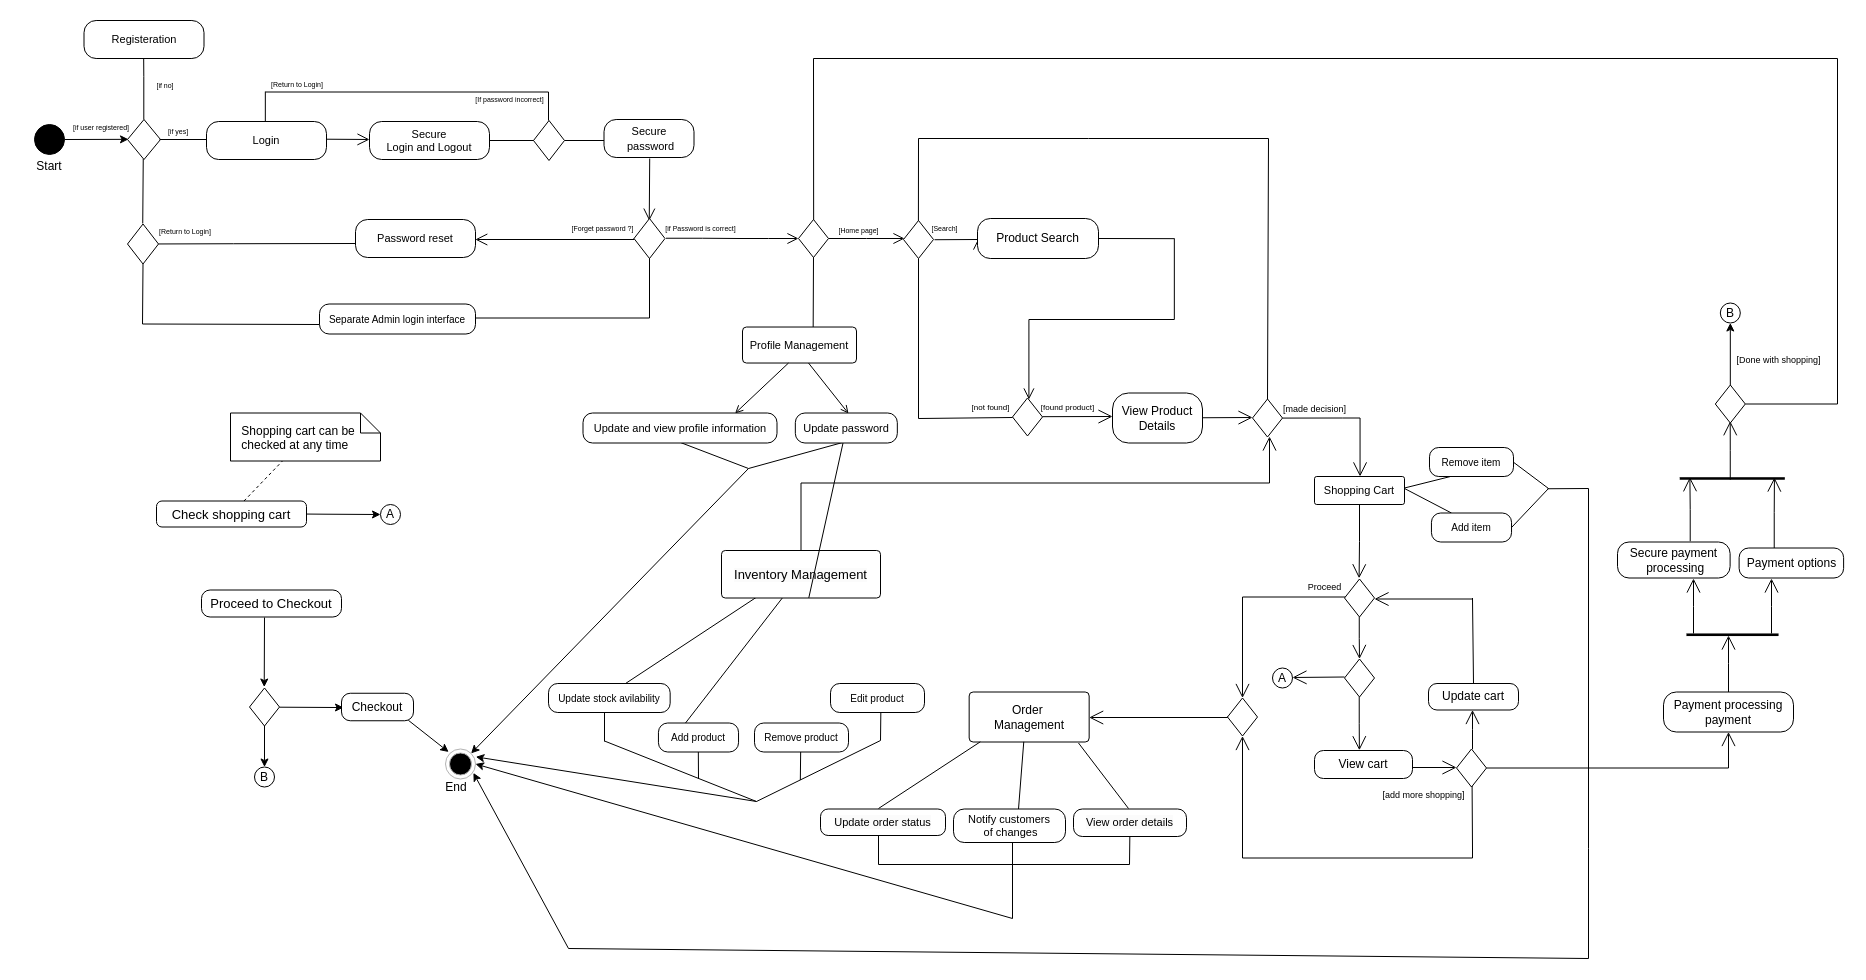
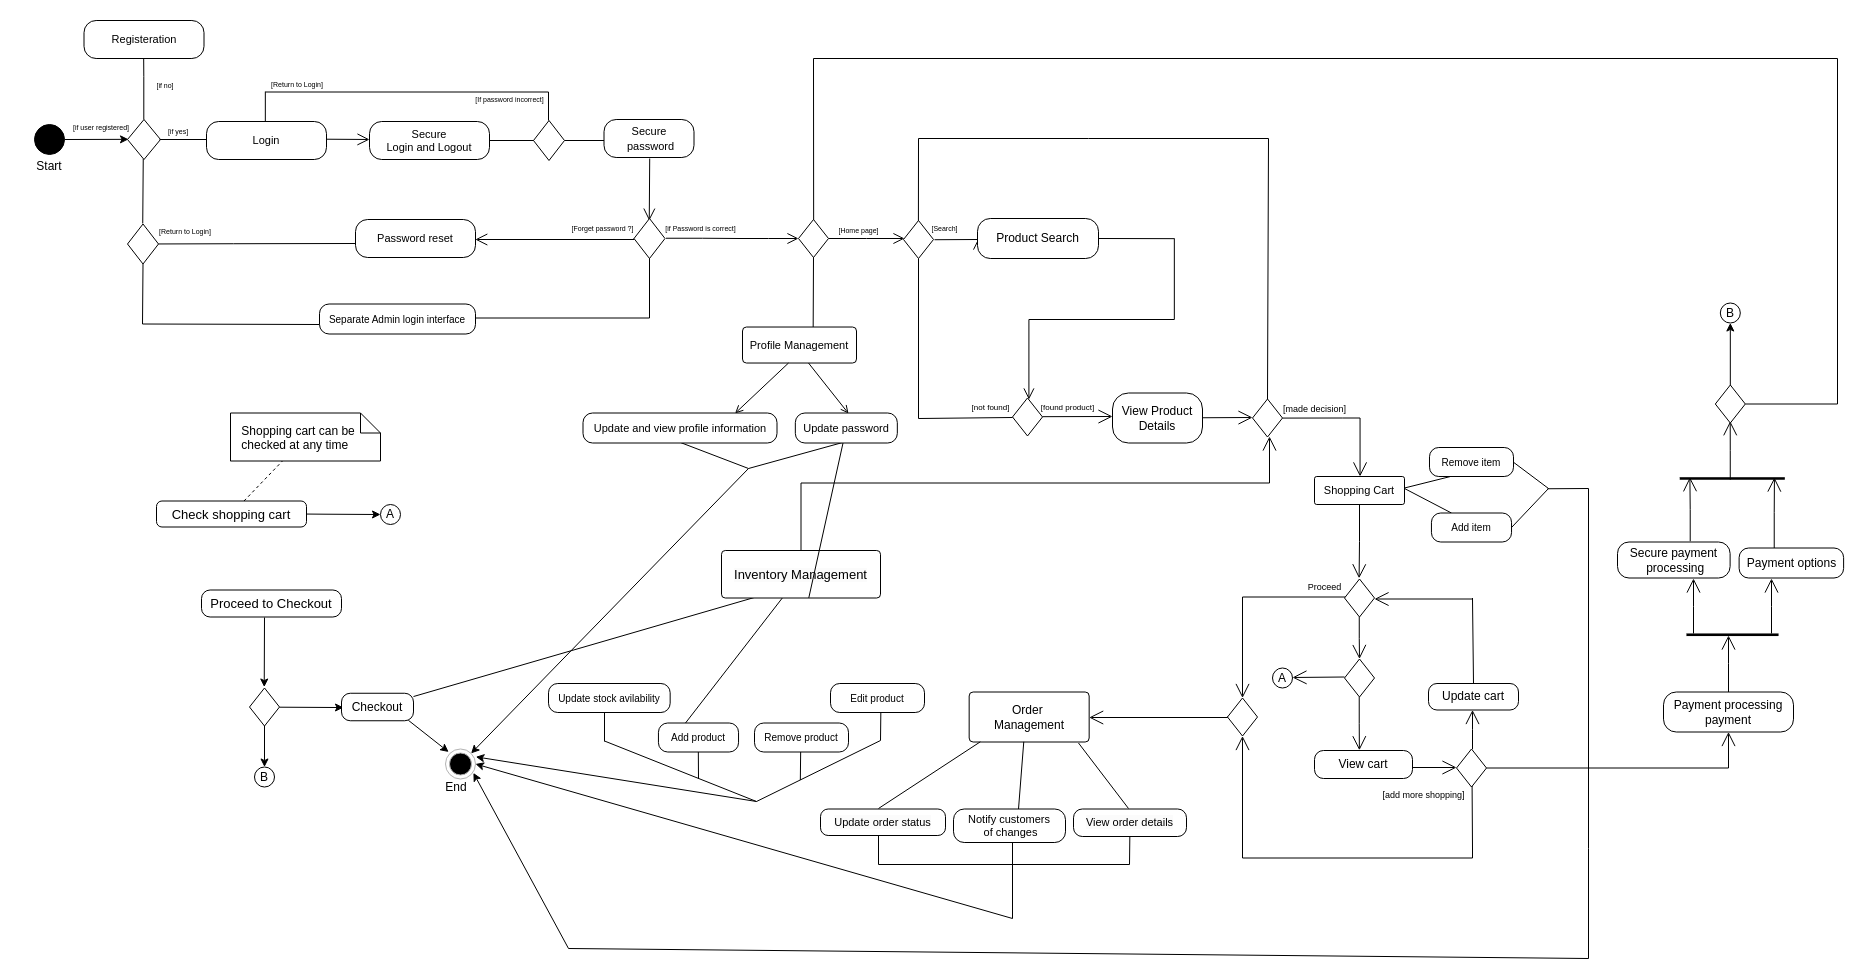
node "[Done with shopping]": removed
edge "Inventory Management" -- "Update stock avilability": now "Inventory Management" -- "Checkout"
